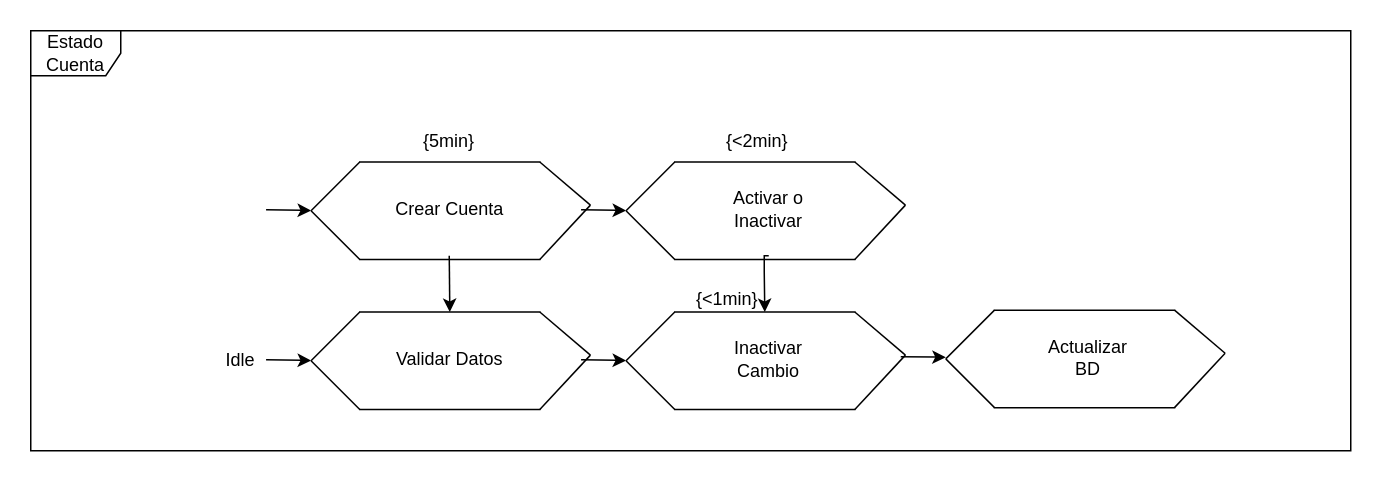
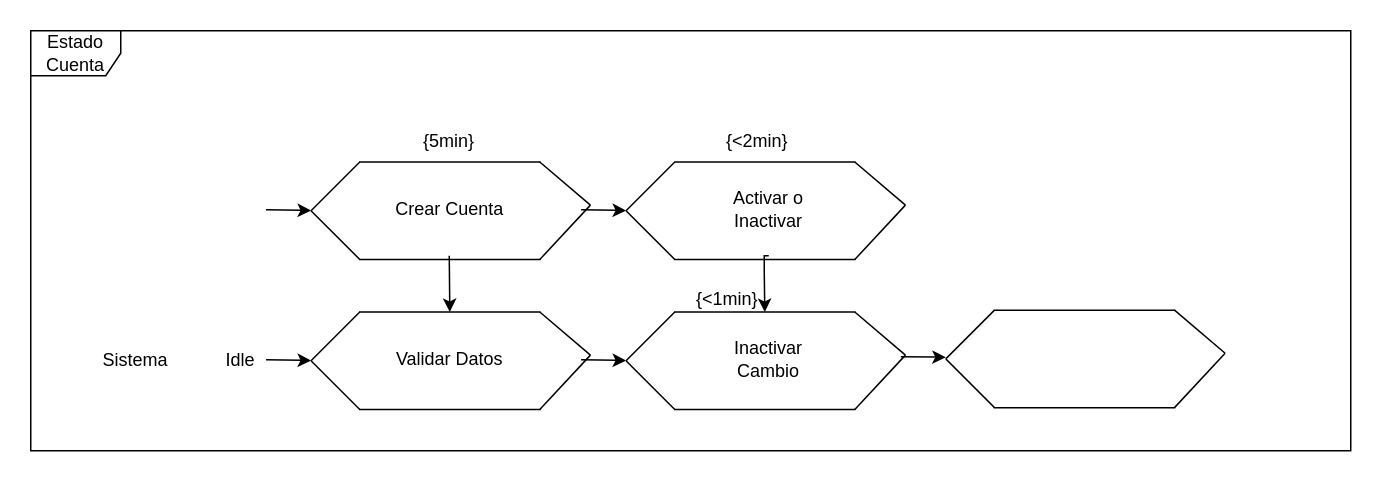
node "Actualizar BD": removed
node "Sistema": added
